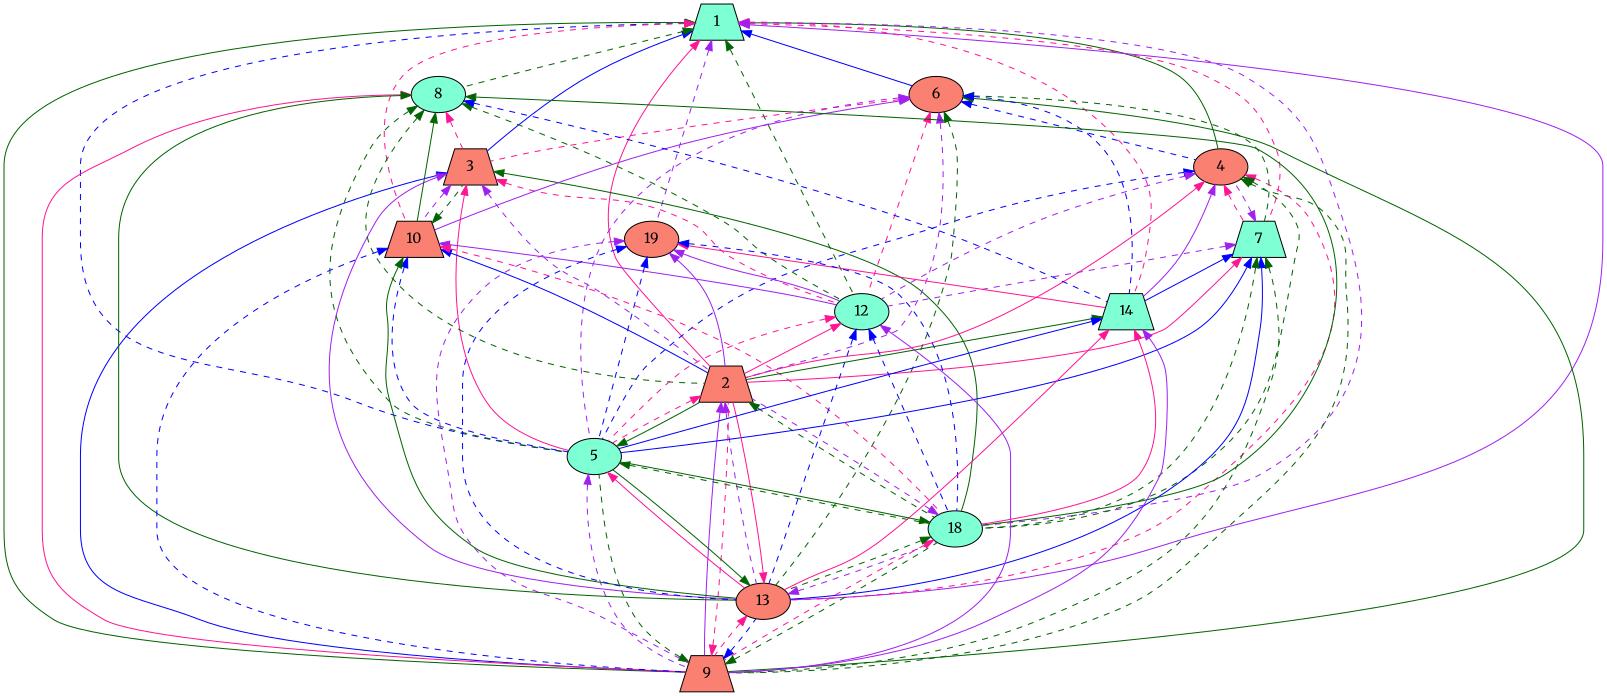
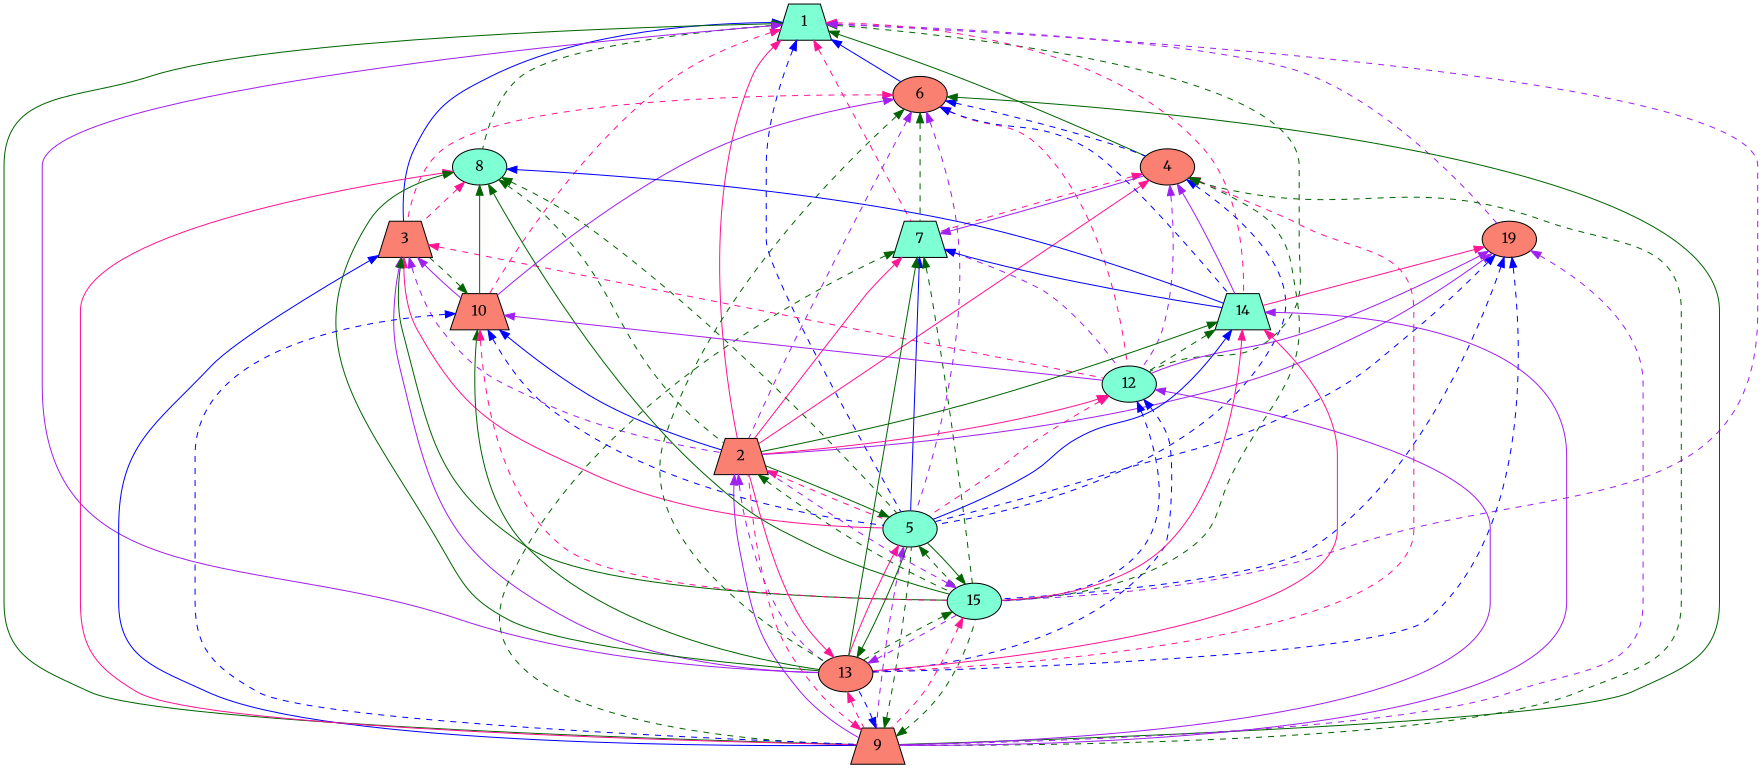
edge "14" -> "8": style dashed -> solid
edge "12" -> "8": now "12" -> "14"
edge "4" -> "7": style dashed -> solid
edge "10" -> "3": style dashed -> solid
edge "13" -> "7": color blue -> darkgreen
node "18": label "18" -> "15"
